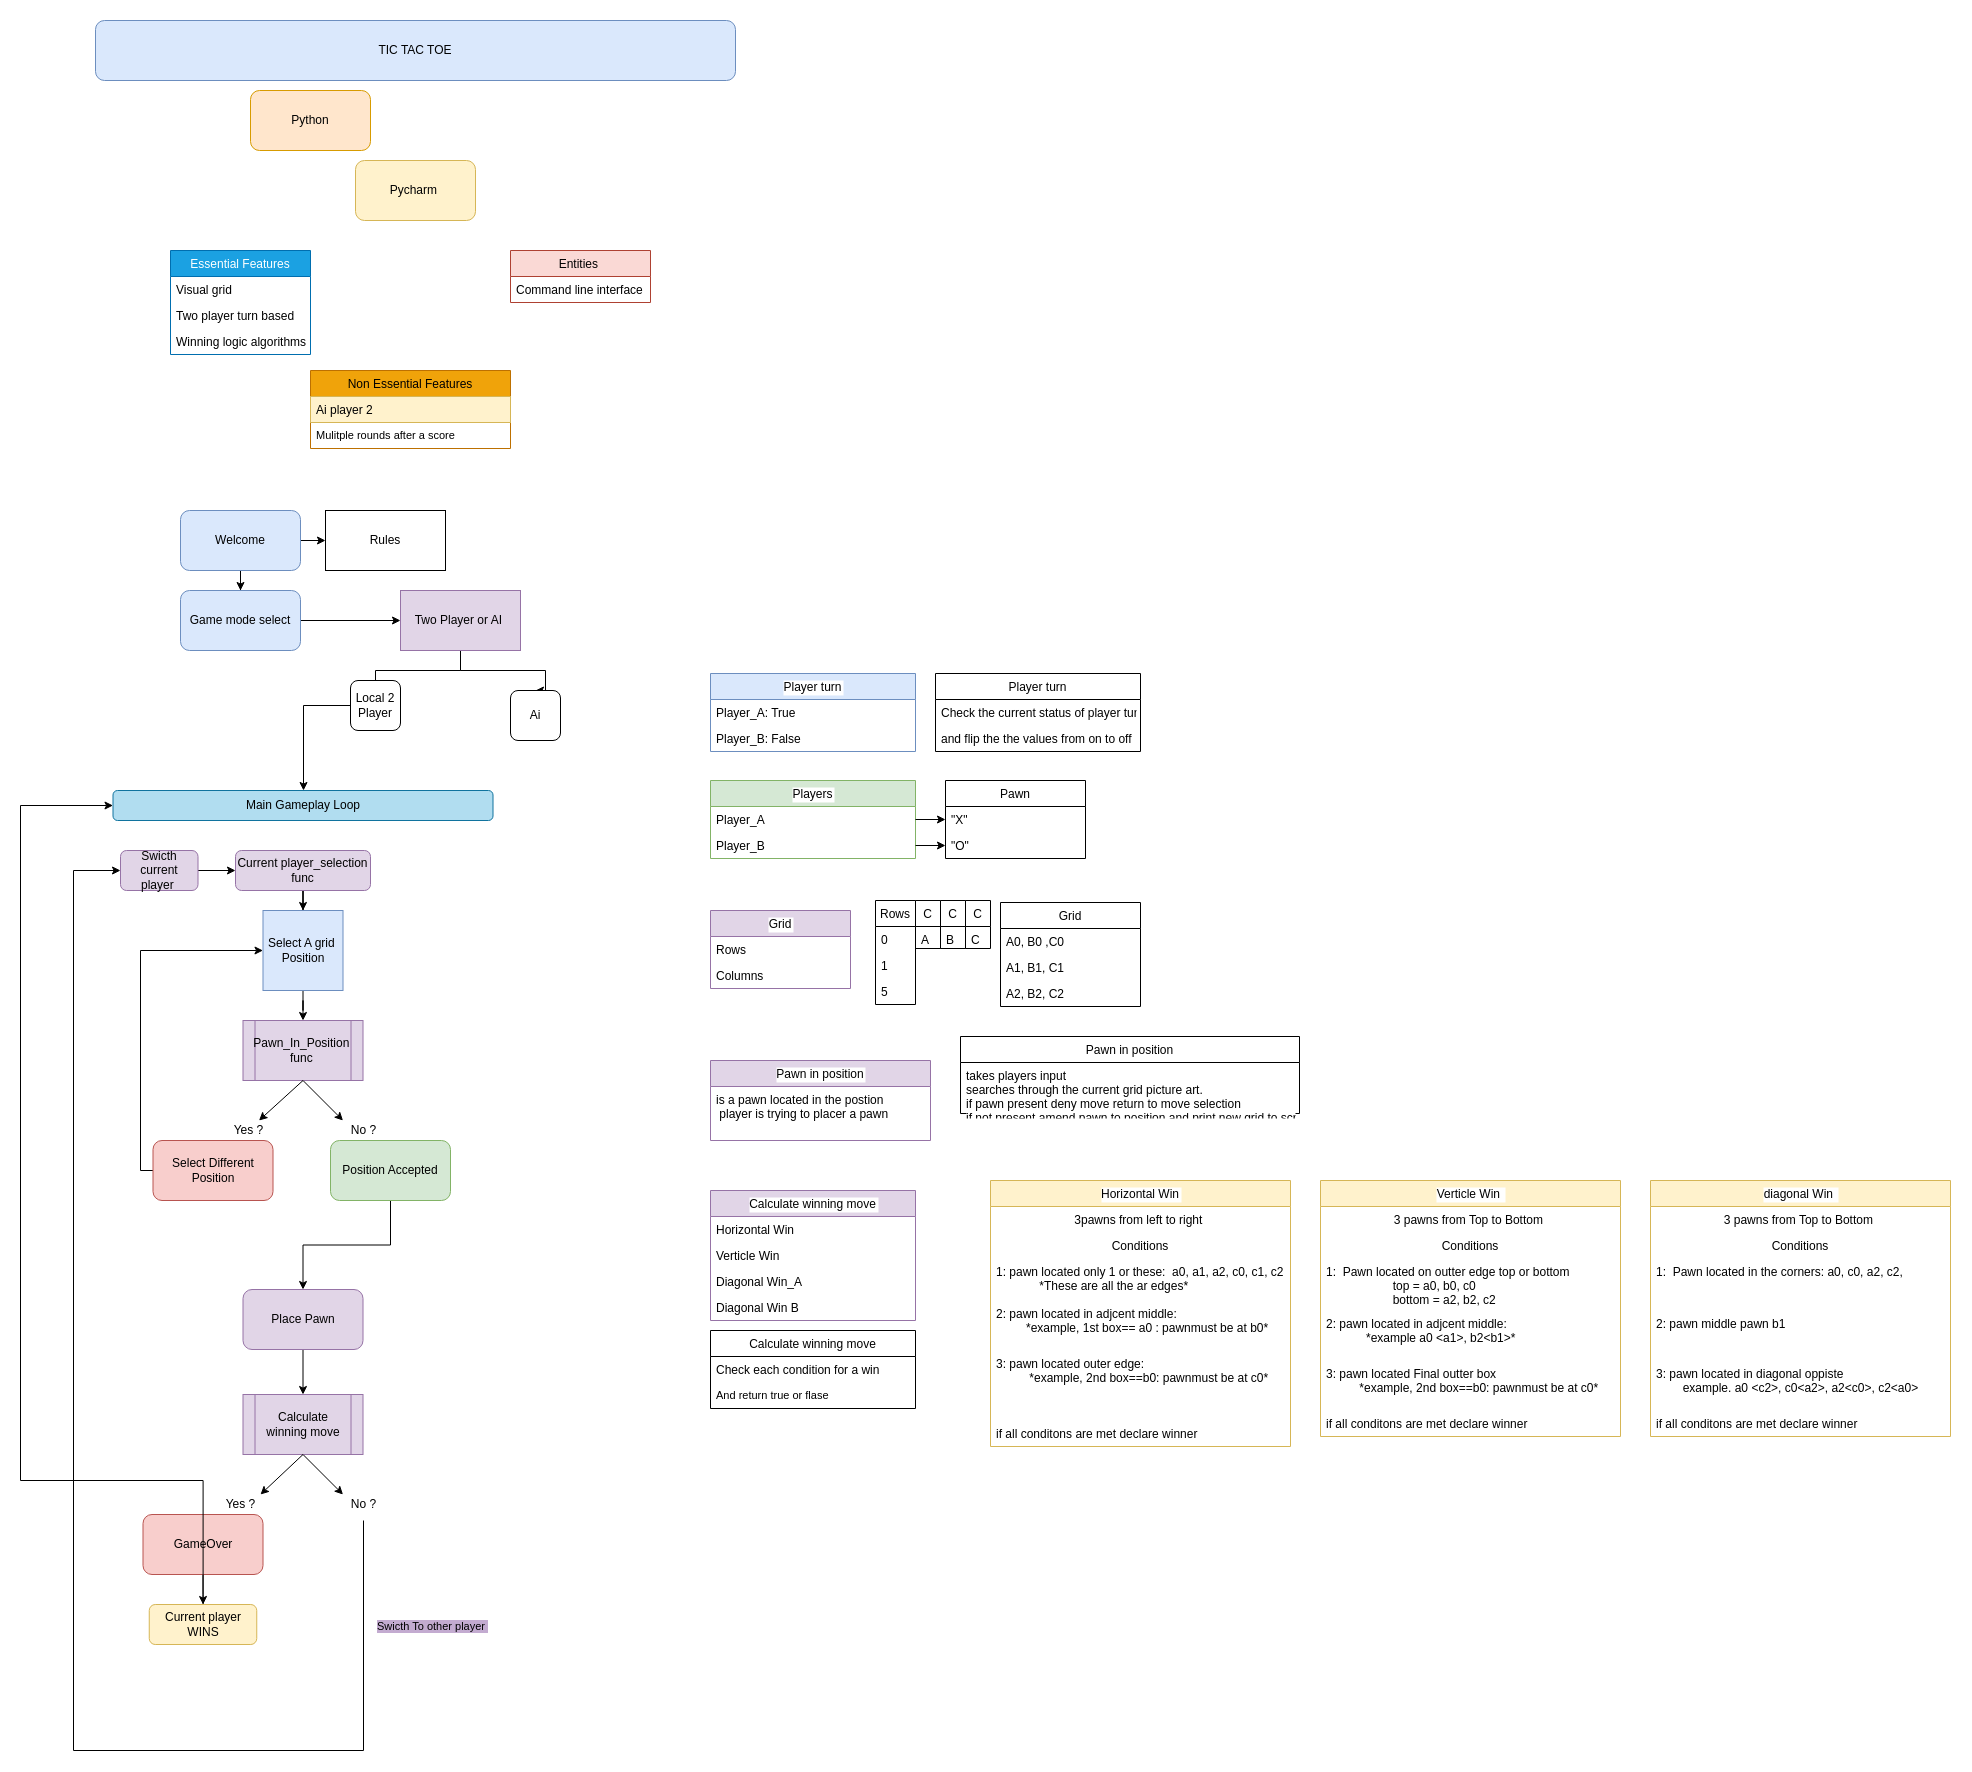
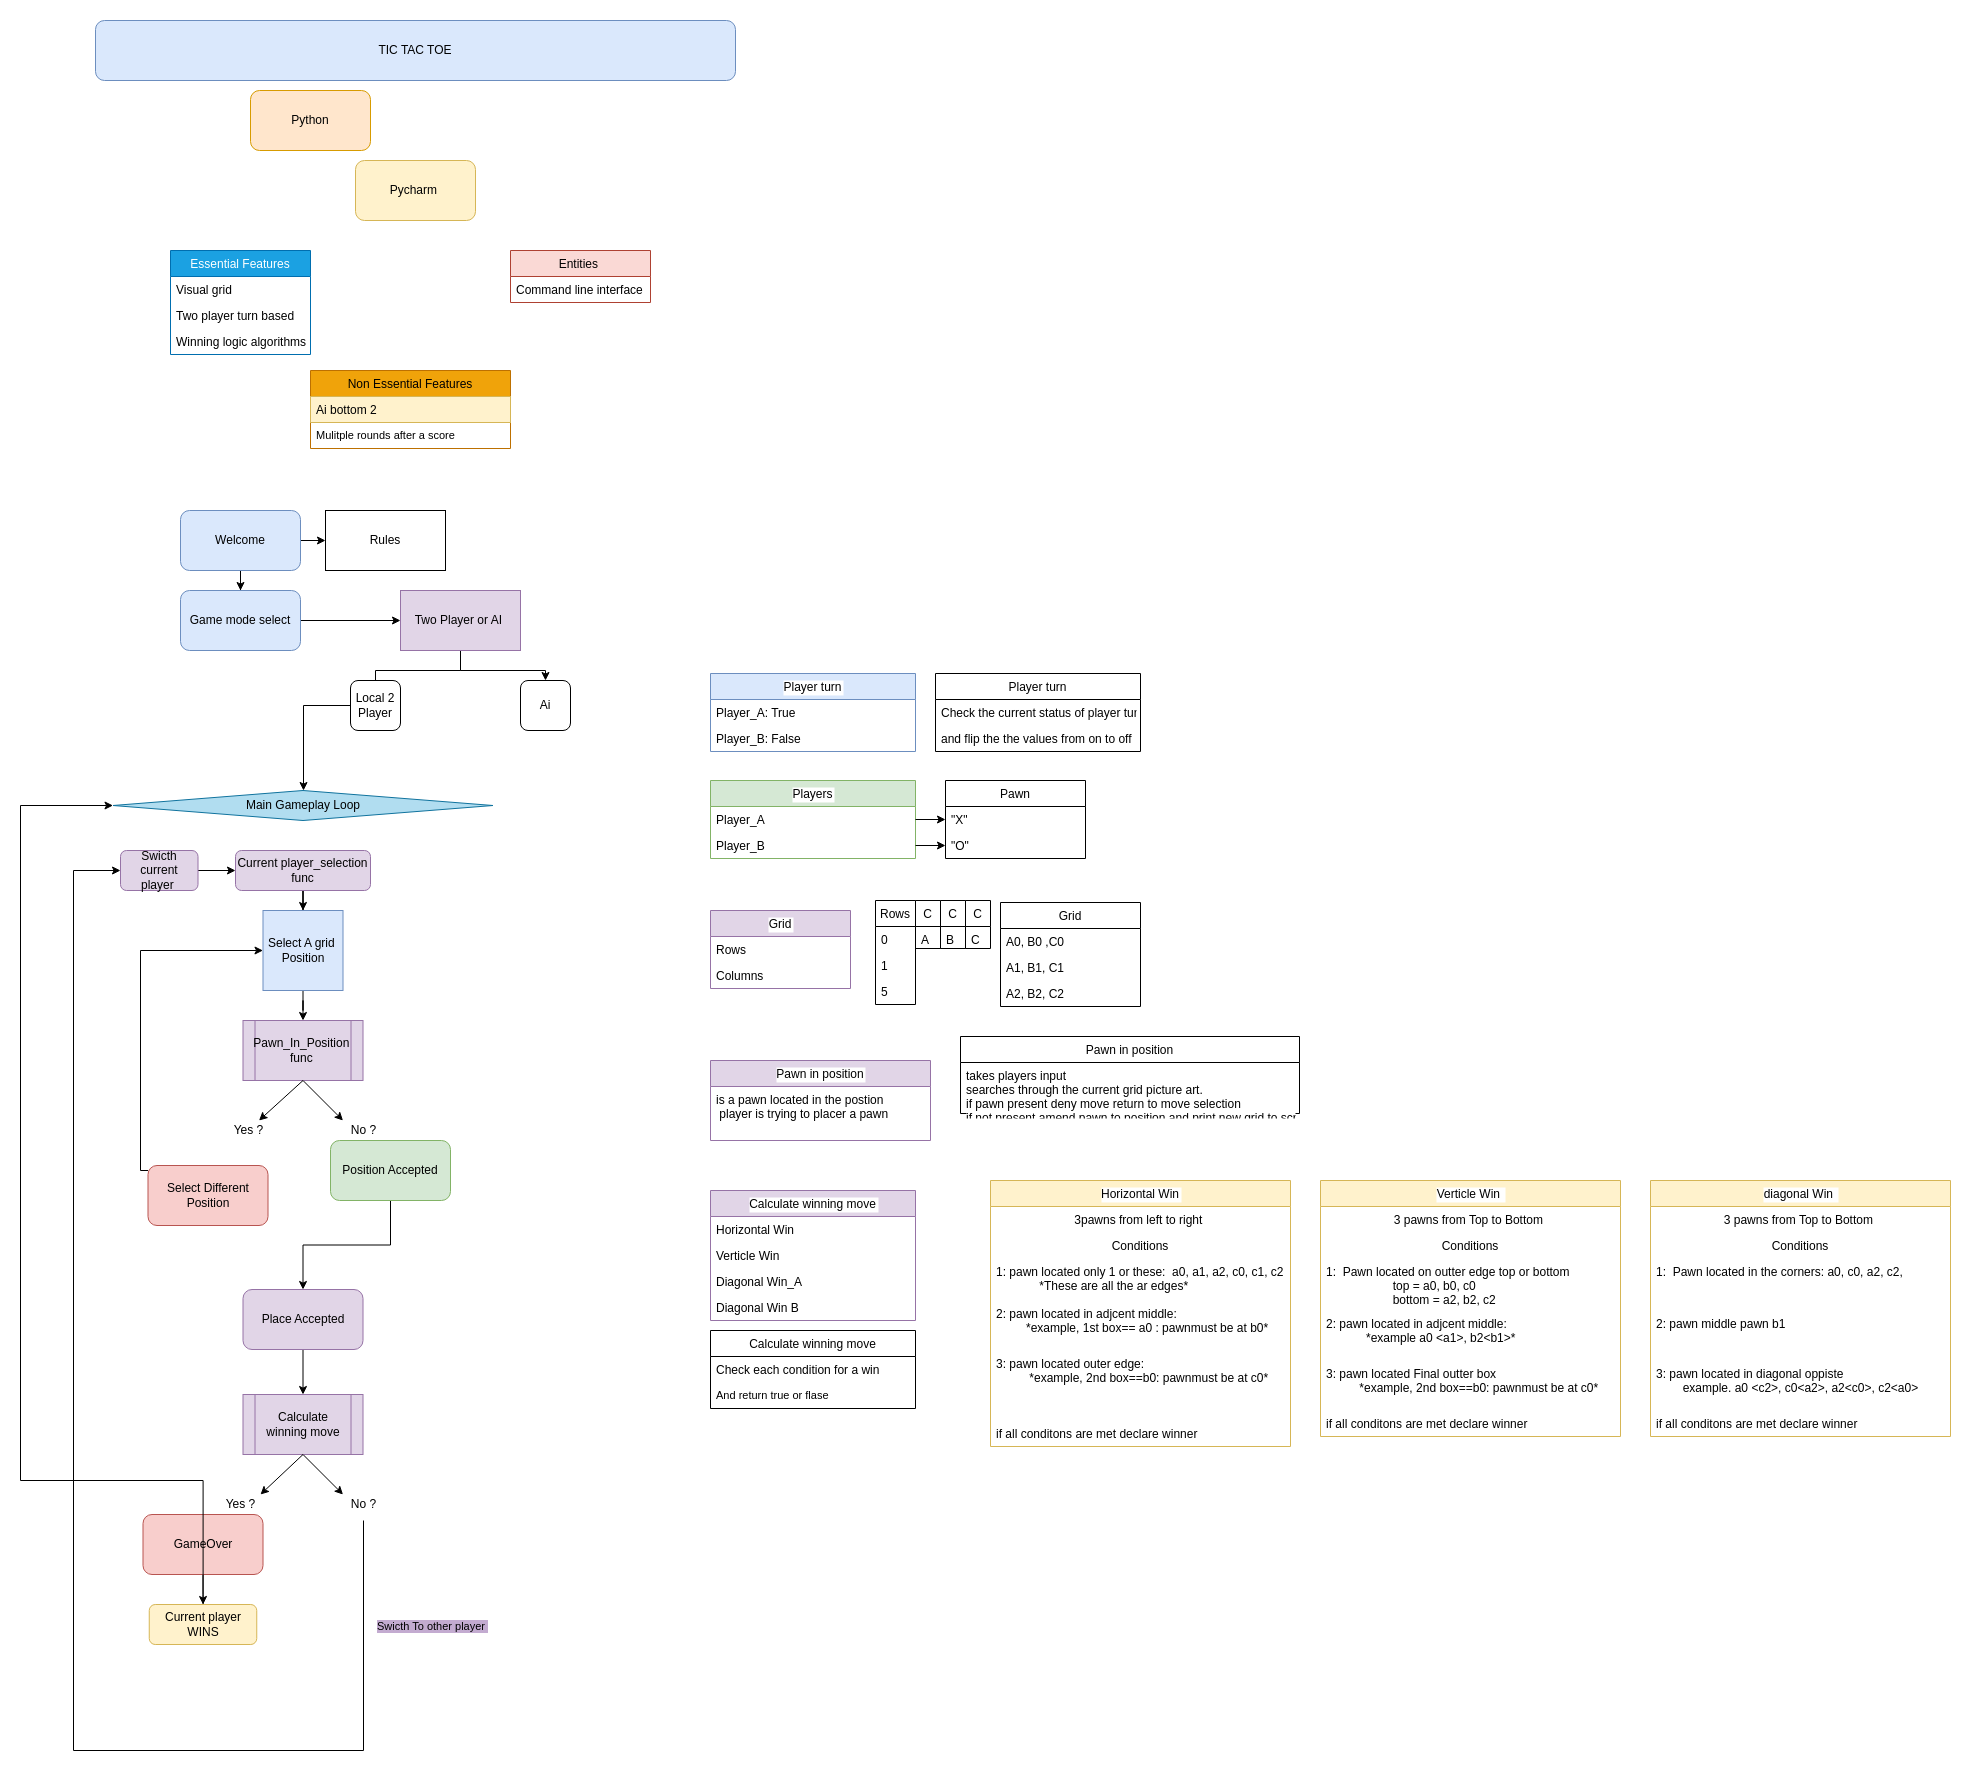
node "Ai player 2": label "Ai player 2" -> "Ai bottom 2"
node "Ai": moved (536, 716) -> (546, 706)
node "Main Gameplay Loop": shape rounded rectangle -> diamond
node "Select Different Position": moved (213, 1171) -> (208, 1196)
node "Place Pawn": label "Place Pawn" -> "Place Accepted"
